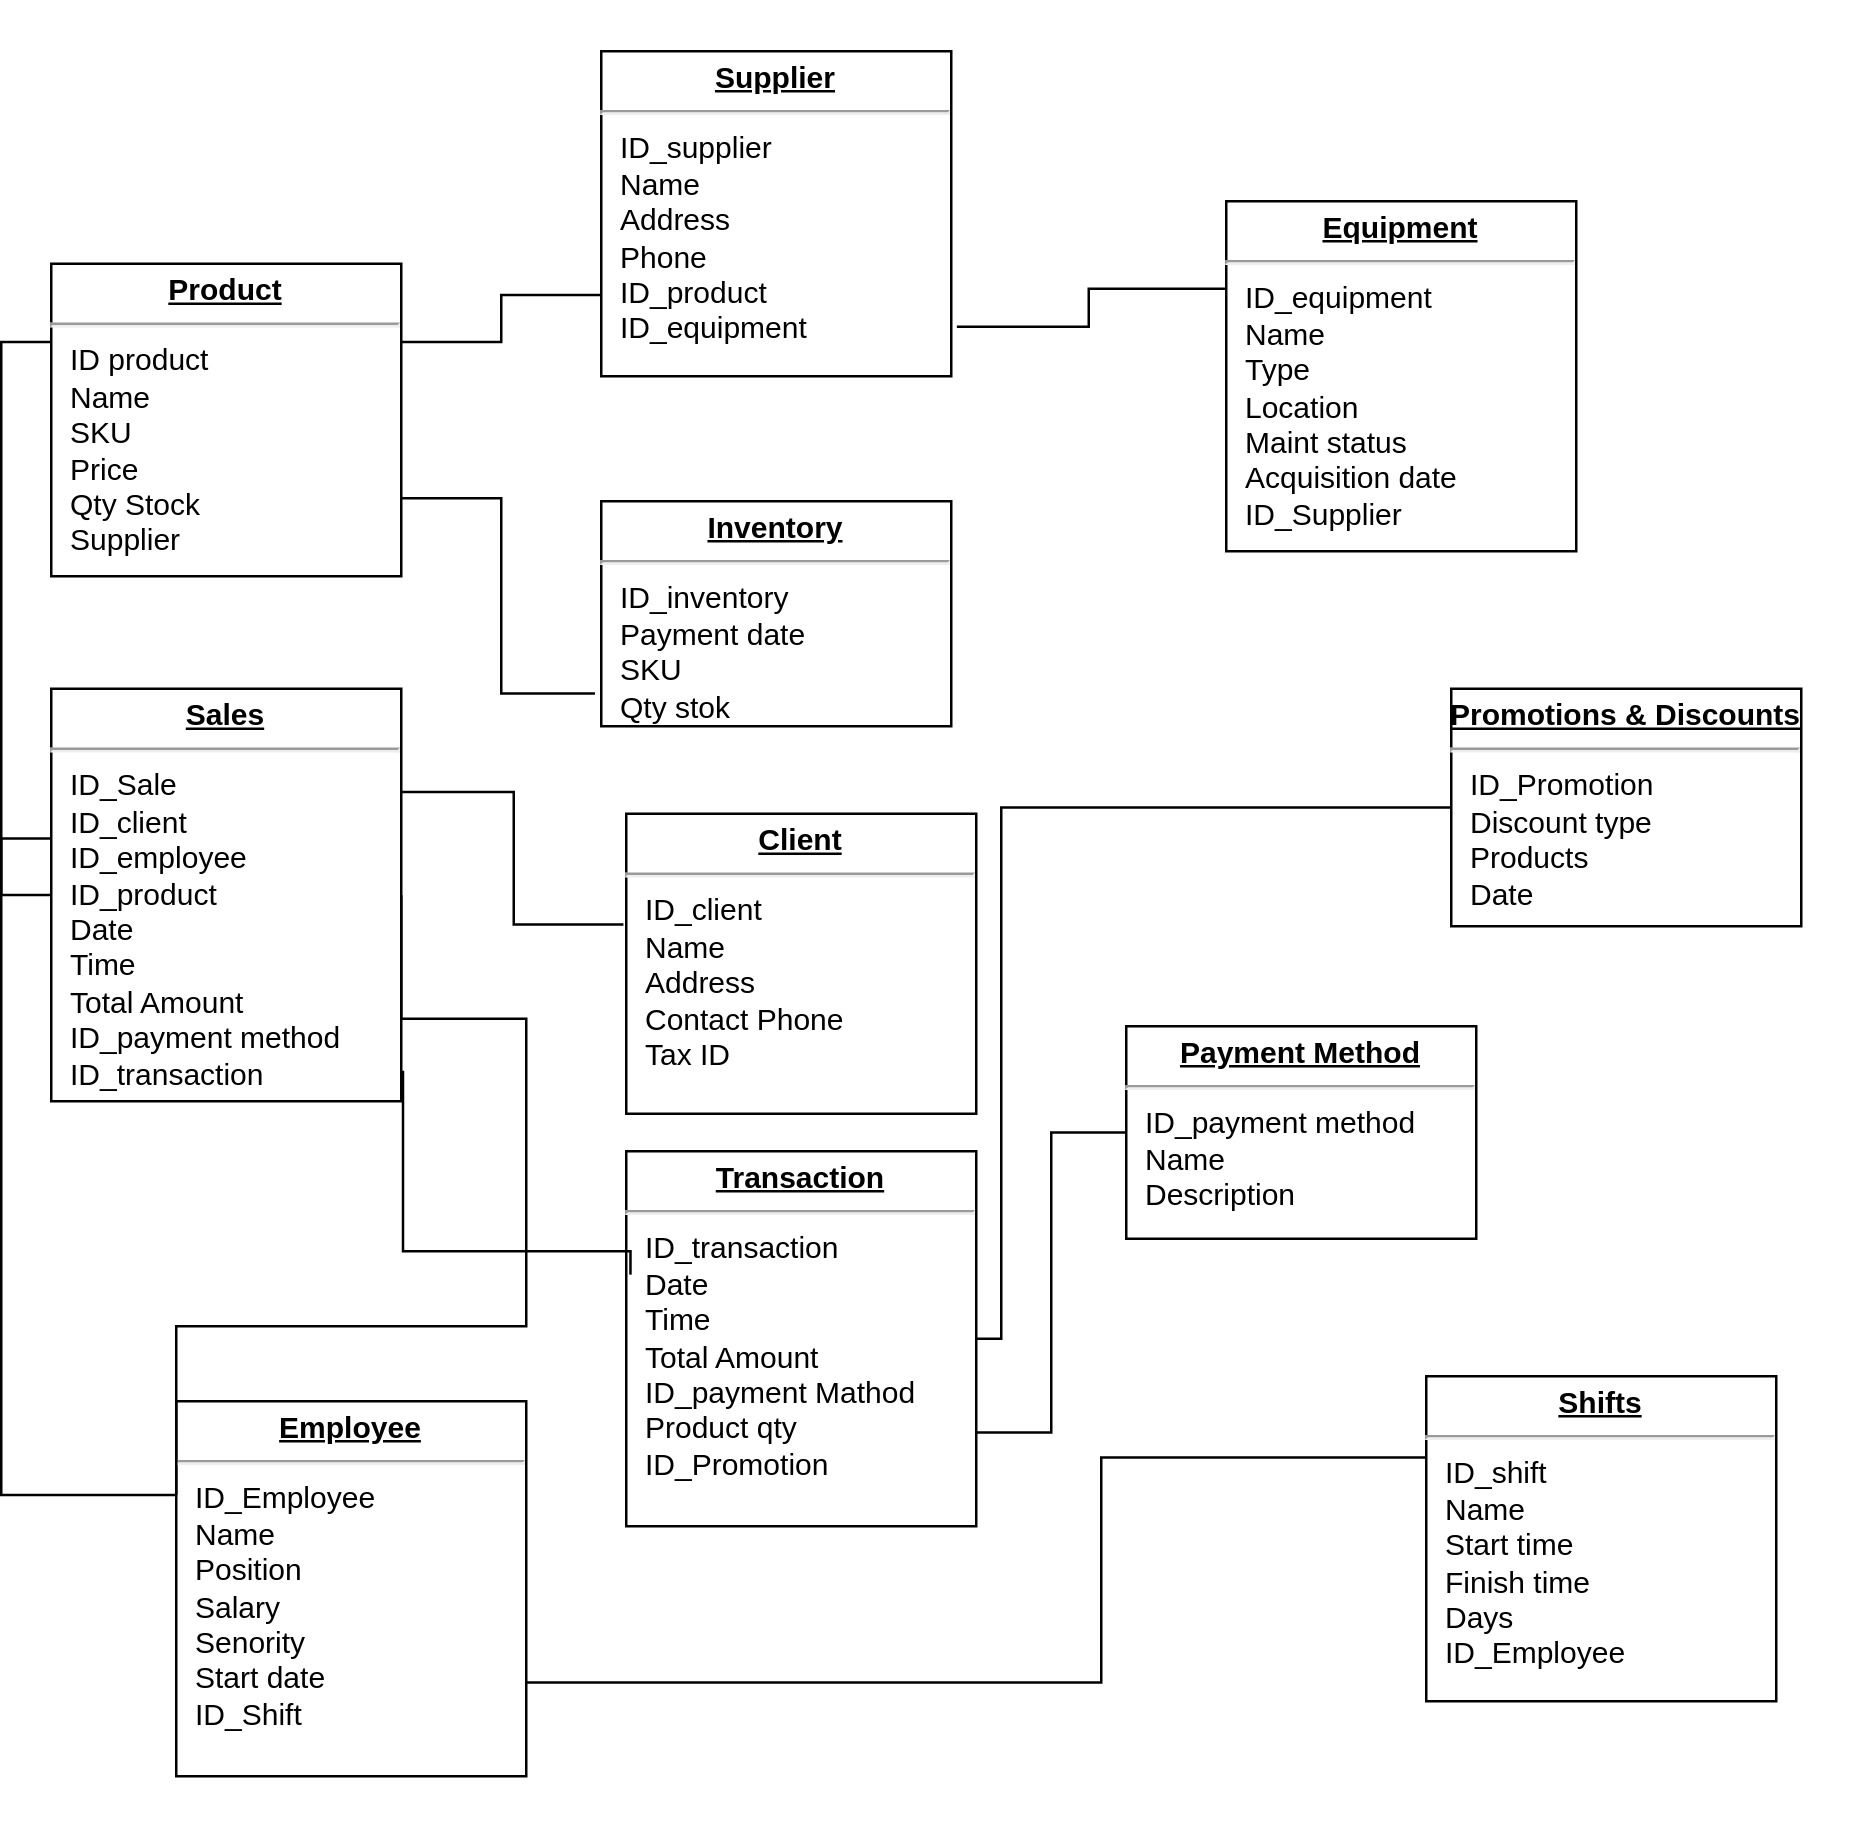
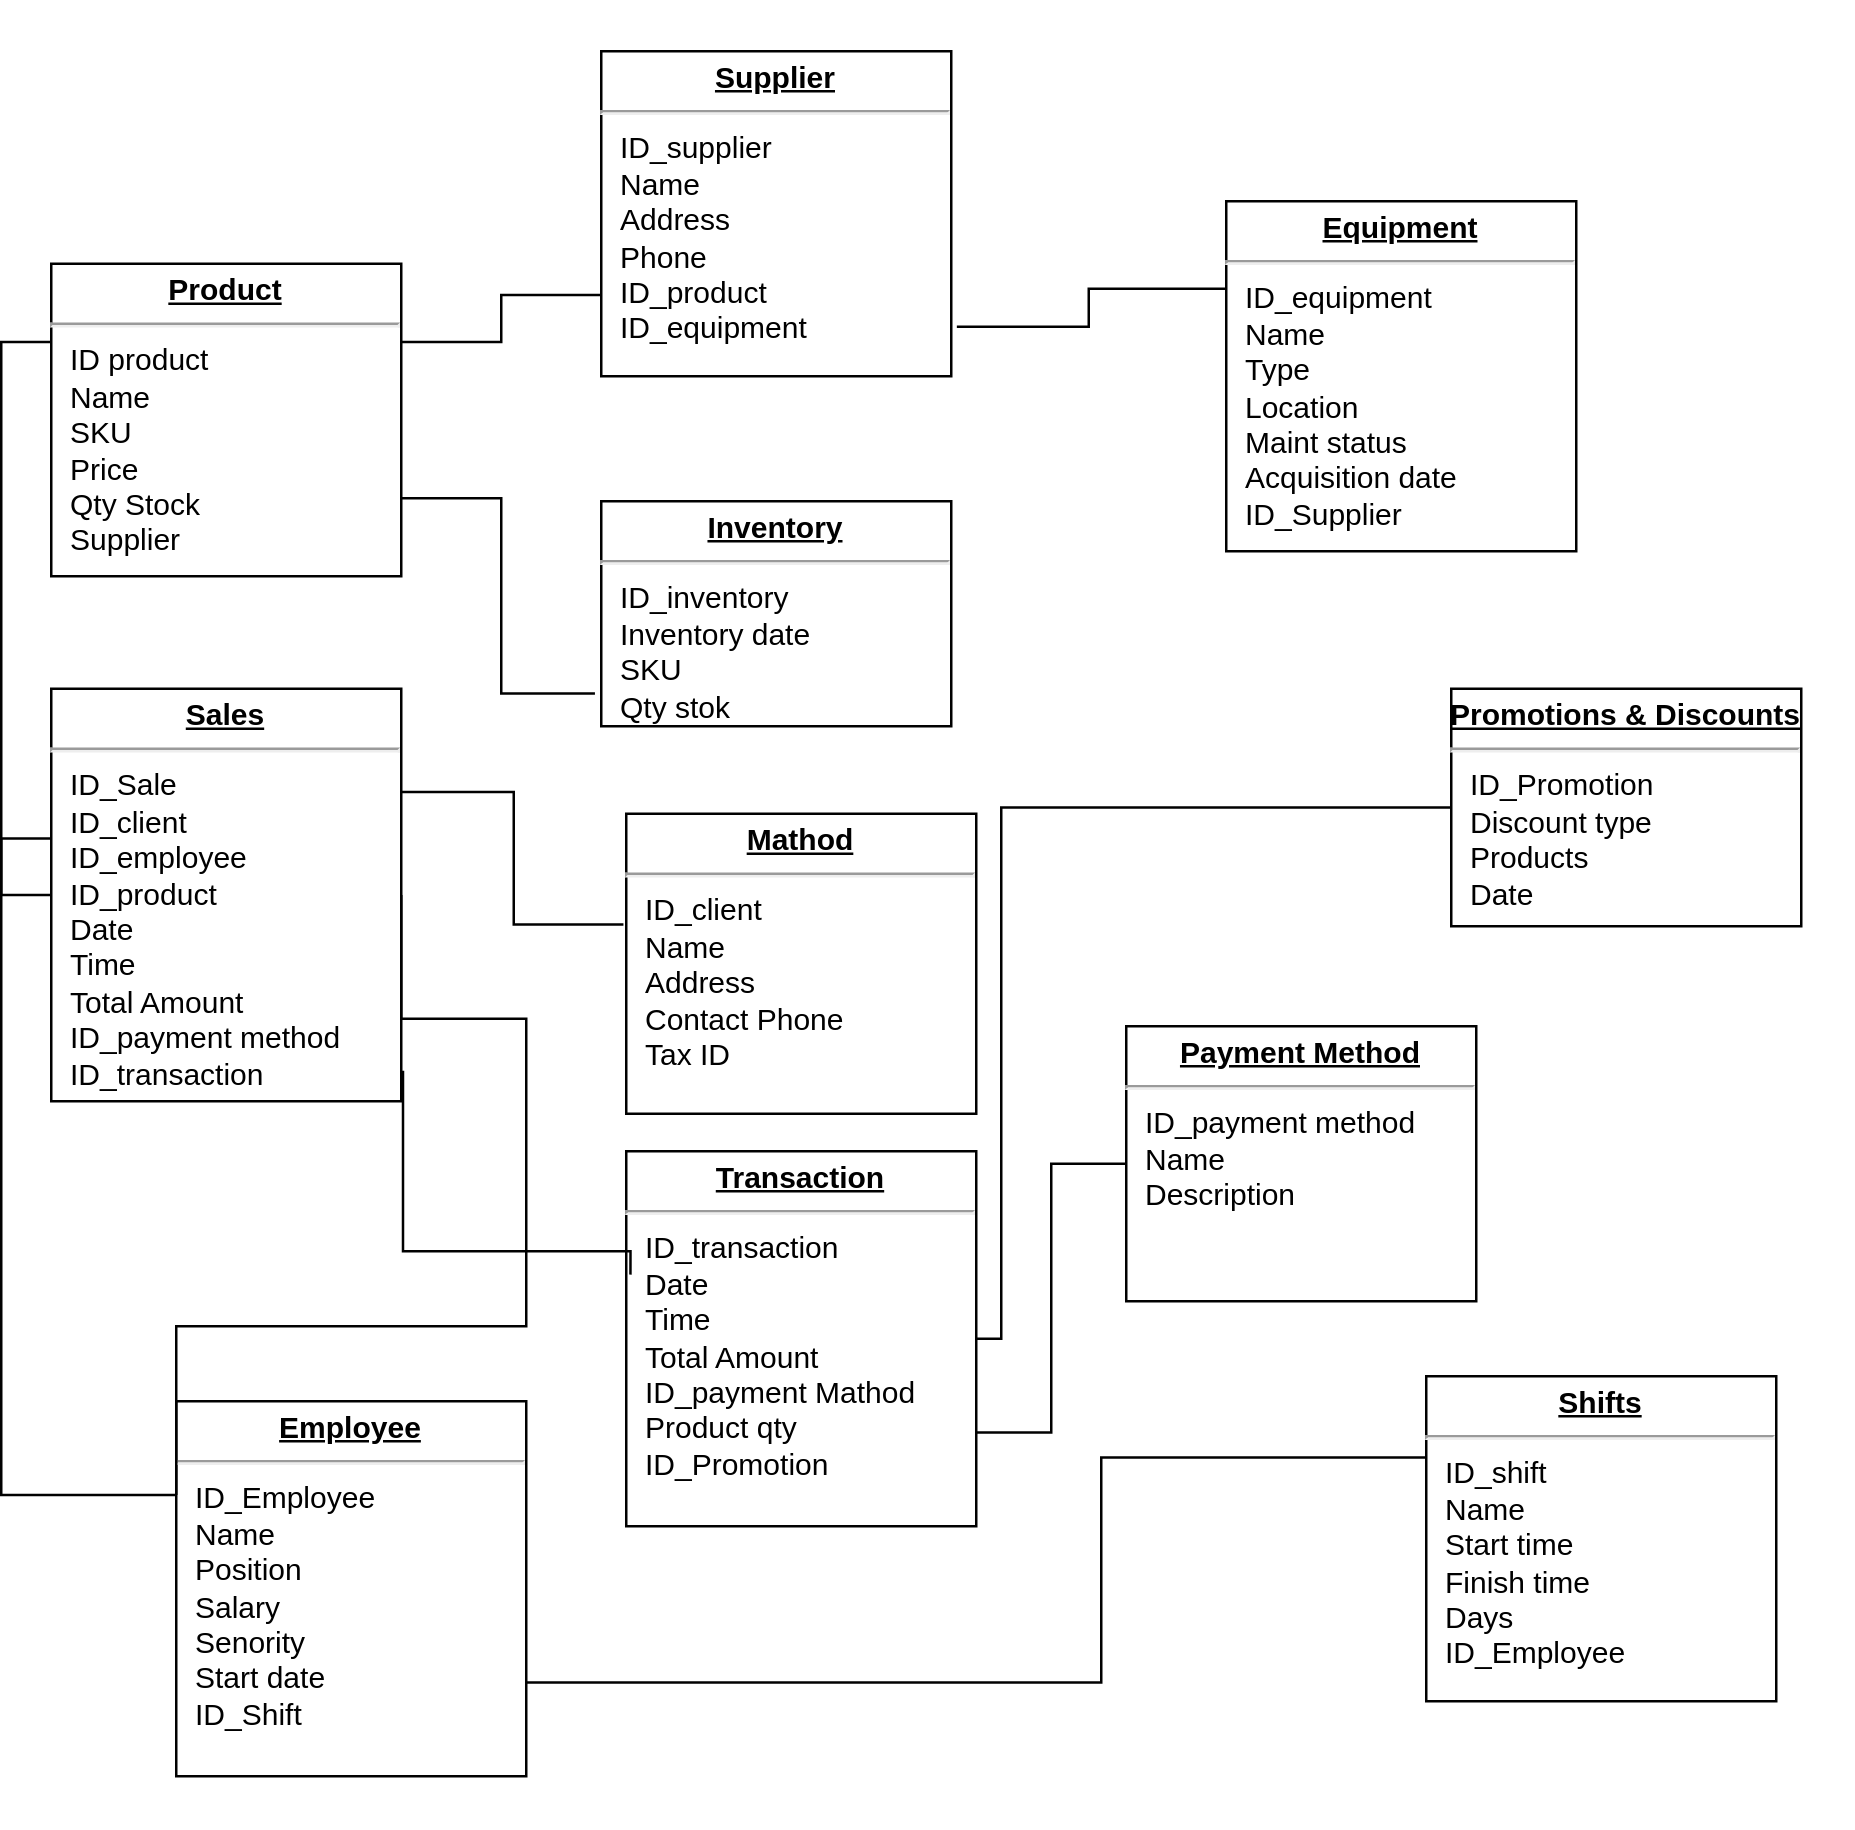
node "Inventory ID_inventory Payment date SKU Qty stok": label "Inventory ID_inventory Payment date SKU Qty stok" -> "Inventory ID_inventory Inventory date SKU Qty stok"
node "Client ID_client Name Address Contact Phone Tax ID": label "Client ID_client Name Address Contact Phone Tax ID" -> "Mathod ID_client Name Address Contact Phone Tax ID"
node "Payment Method ID_payment method Name Description": size 350x213 -> 350x275
